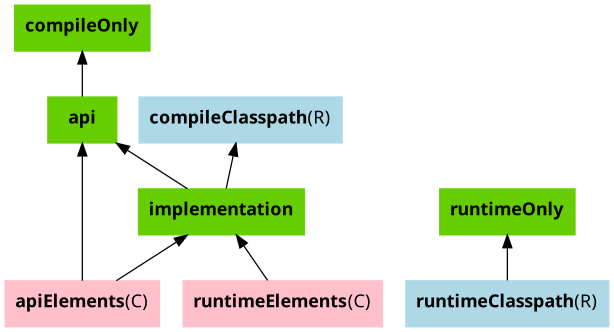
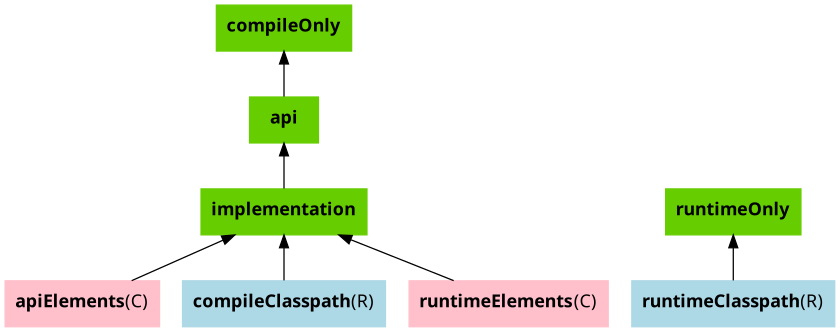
edge "implementation" -> "compileClasspath": reversed
edge "apiElements" -> "api": removed
